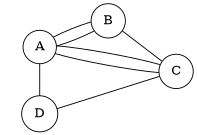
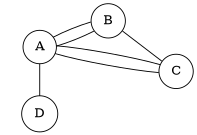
edge "C" -- "D": removed
